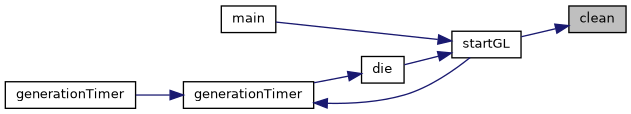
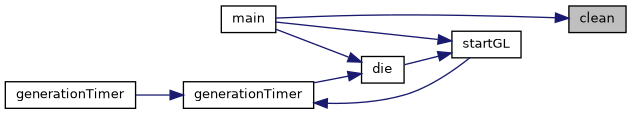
edge "startGL" -> "clean": now "main" -> "clean"
edge "main" -> "die": added
